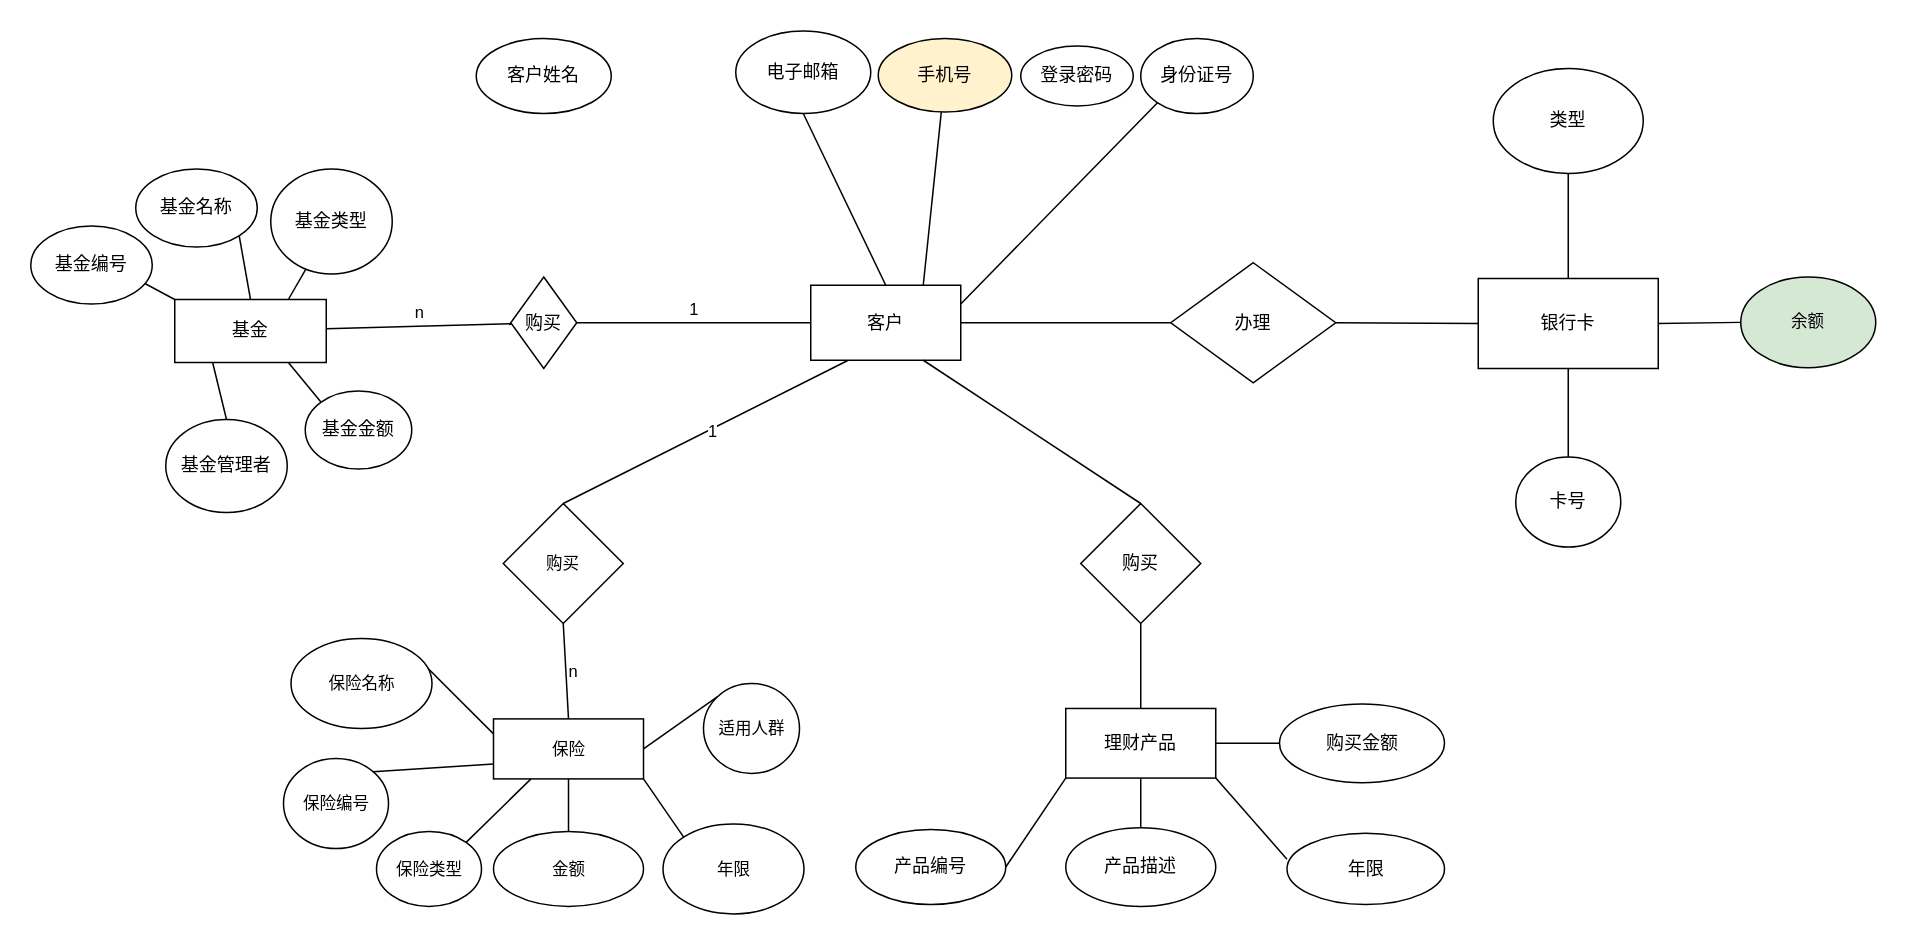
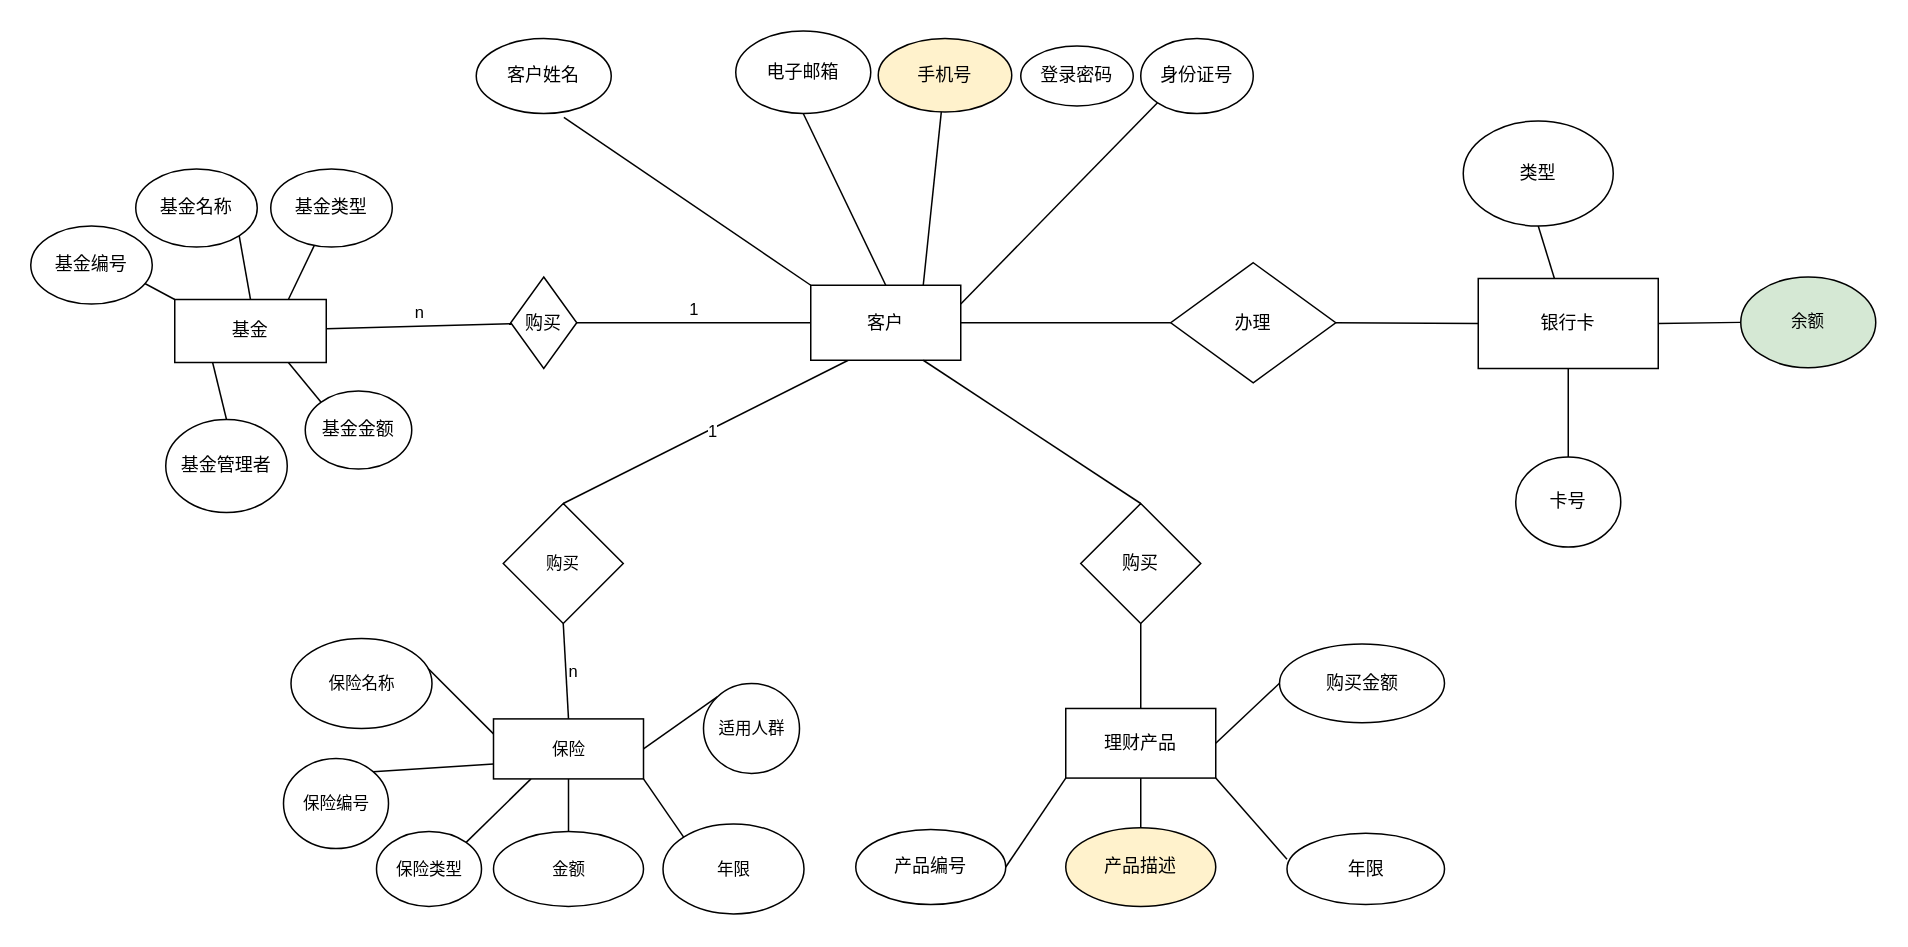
node "类型": moved (1568, 121) -> (1538, 173)
edge "客户姓名" -- "客户": added
node "基金类型": size 122x105 -> 122x78
node "购买金额": moved (1362, 743) -> (1362, 683)
node "产品描述": fillcolor #ffffff -> #fff2cc
